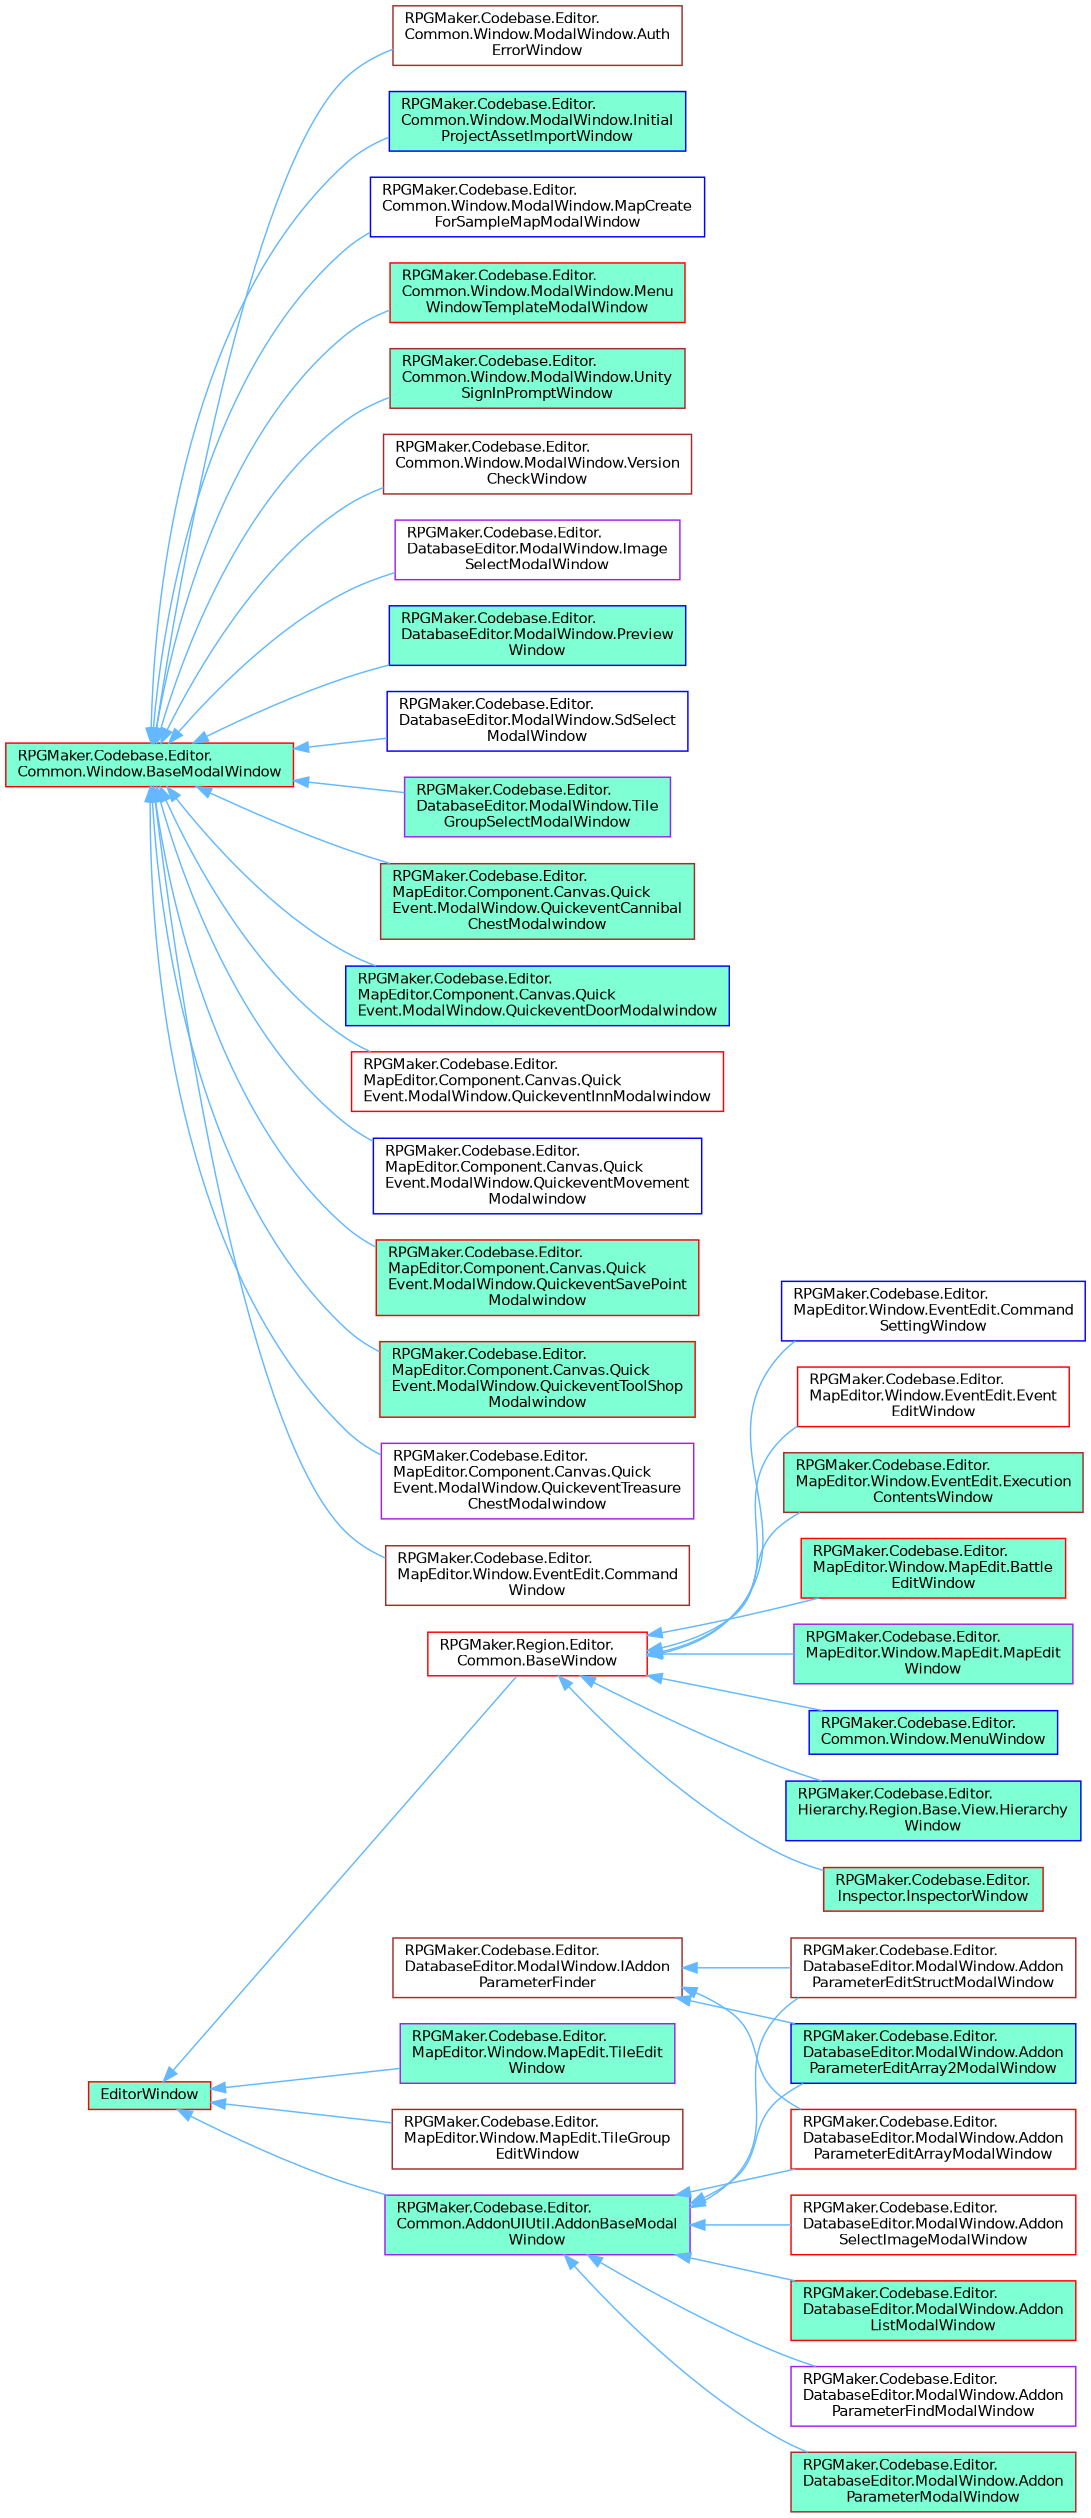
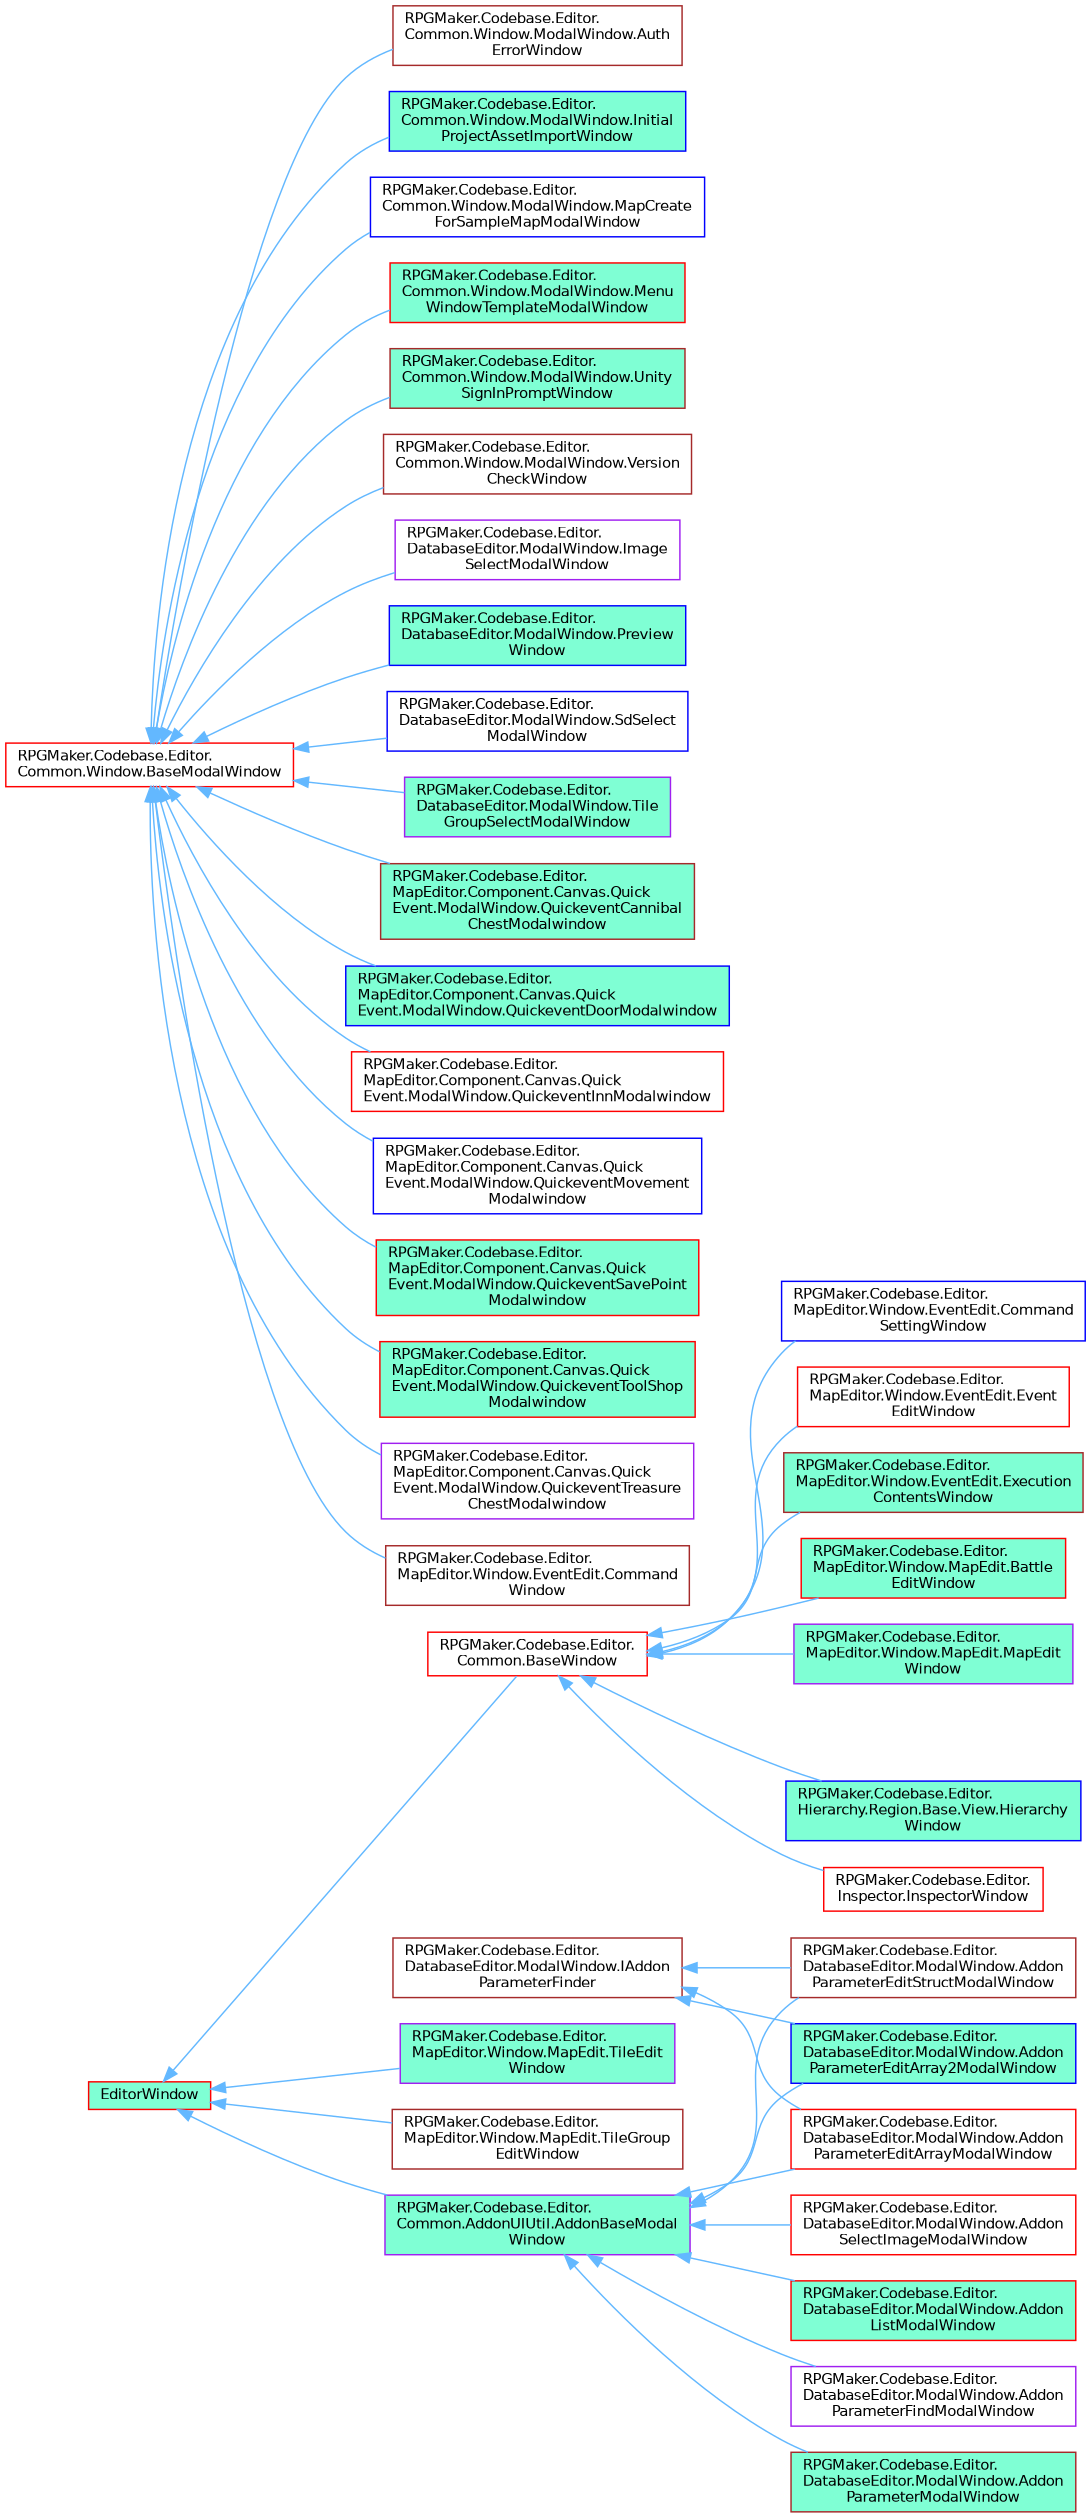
node "RPGMaker.Codebase.Editor. Common.Window.BaseModalWindow": fillcolor aquamarine -> white
node "RPGMaker.Region.Editor. Common.BaseWindow": label "RPGMaker.Region.Editor. Common.BaseWindow" -> "RPGMaker.Codebase.Editor. Common.BaseWindow"
node "RPGMaker.Codebase.Editor. Common.Window.MenuWindow": removed
node "RPGMaker.Codebase.Editor. Inspector.InspectorWindow": fillcolor aquamarine -> white
